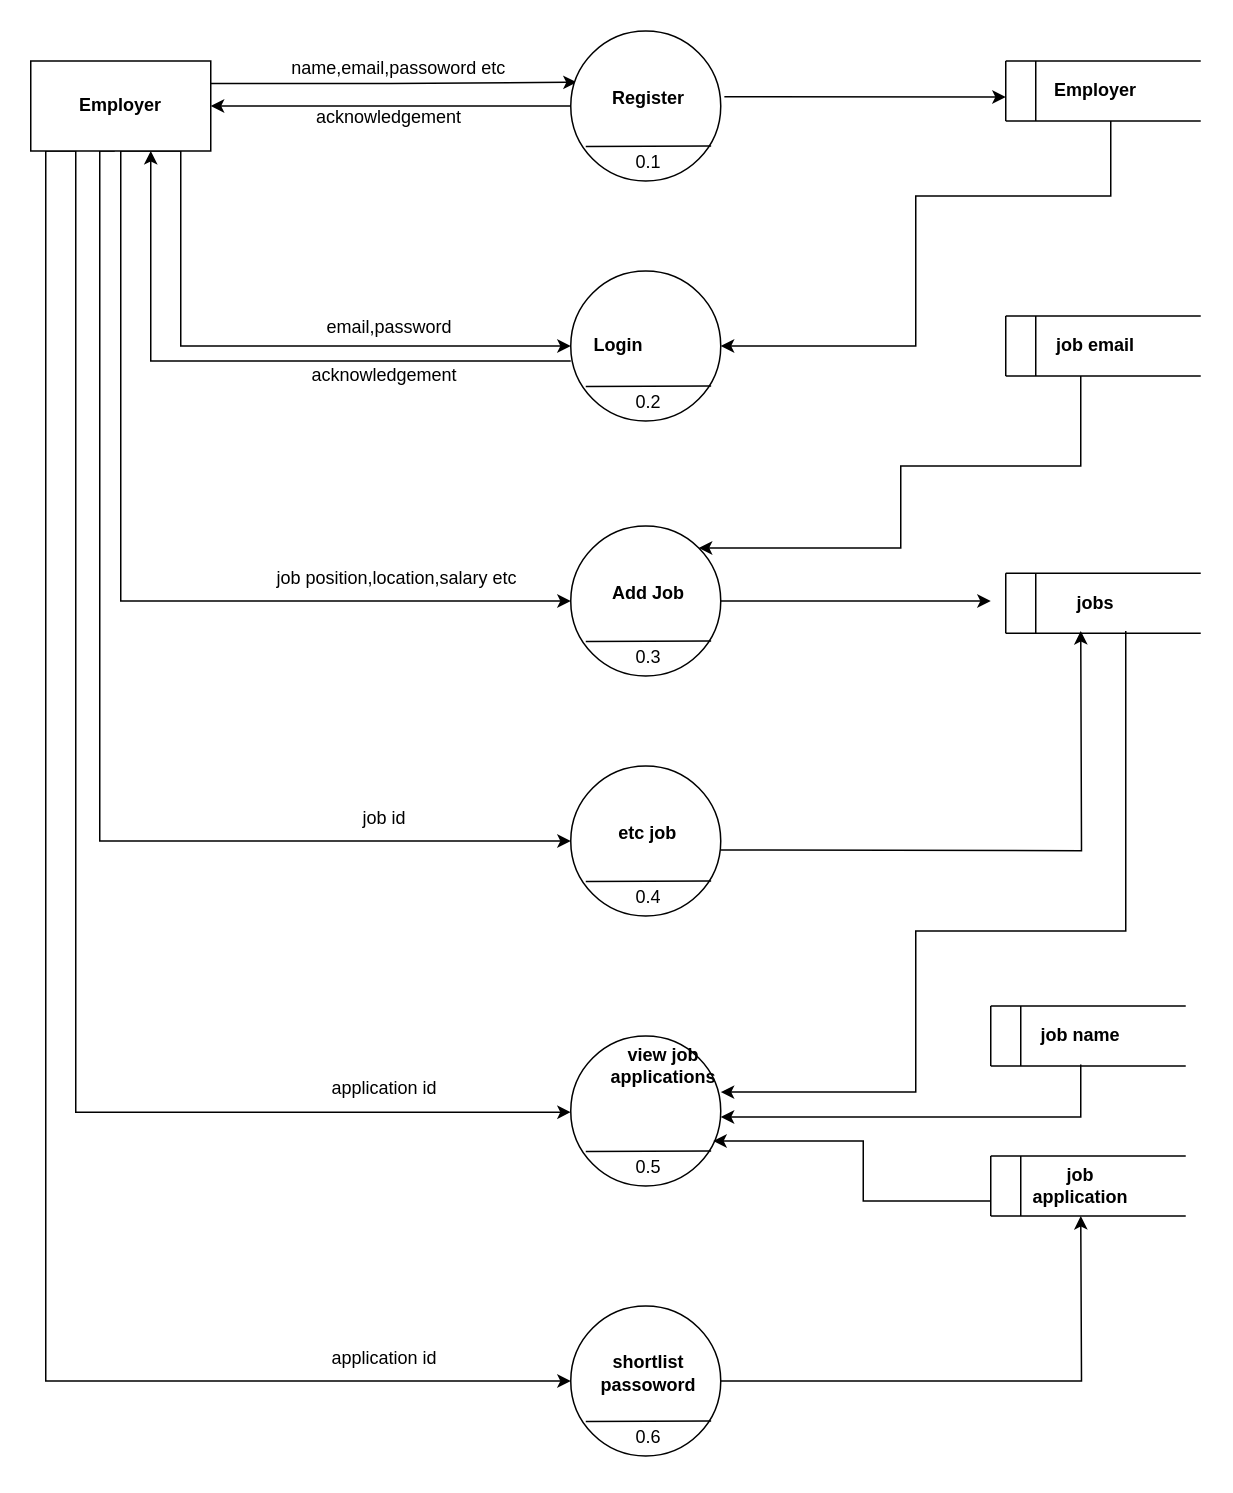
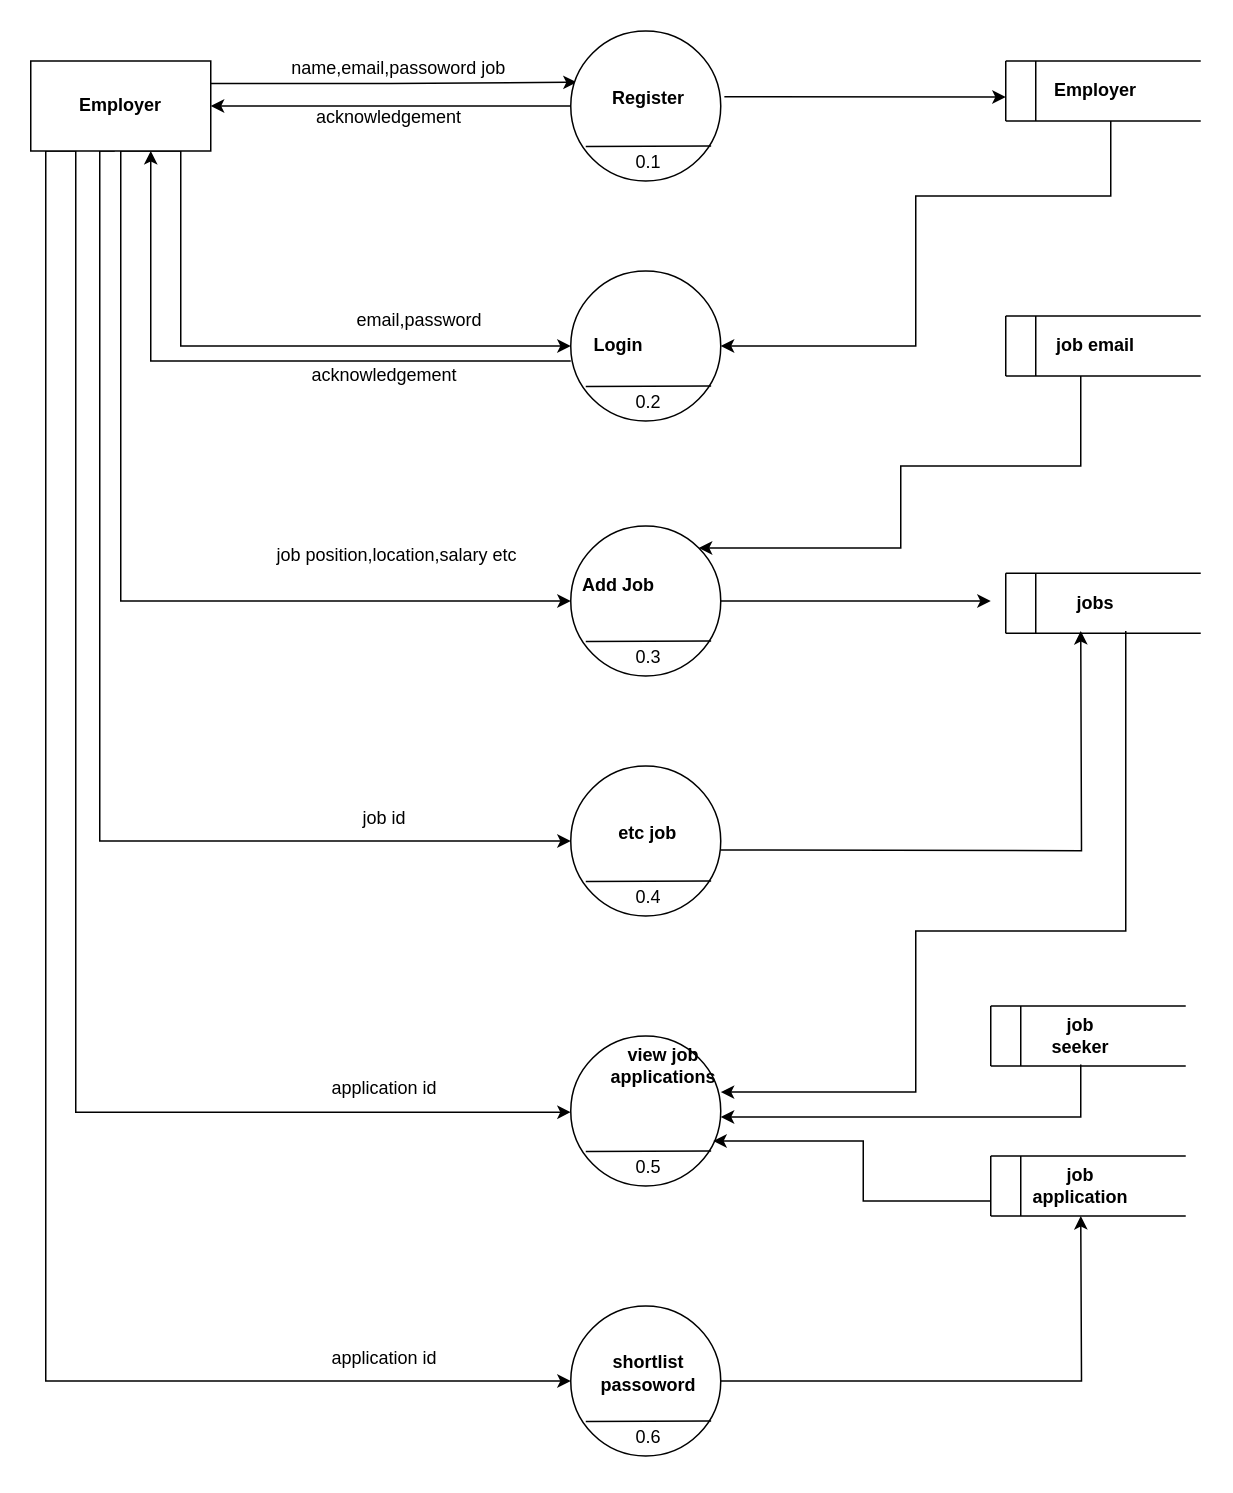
node "name,email,passoword etc": label "name,email,passoword etc" -> "name,email,passoword job"
node "email,password": moved (392, 328) -> (422, 320)
node "job position,location,salary etc": moved (399, 578) -> (399, 556)
node "Add Job": moved (649, 593) -> (619, 586)
node "job name": label "job name" -> "job seeker"
